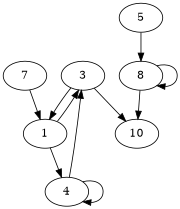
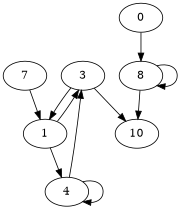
node "5": label "5" -> "0"
